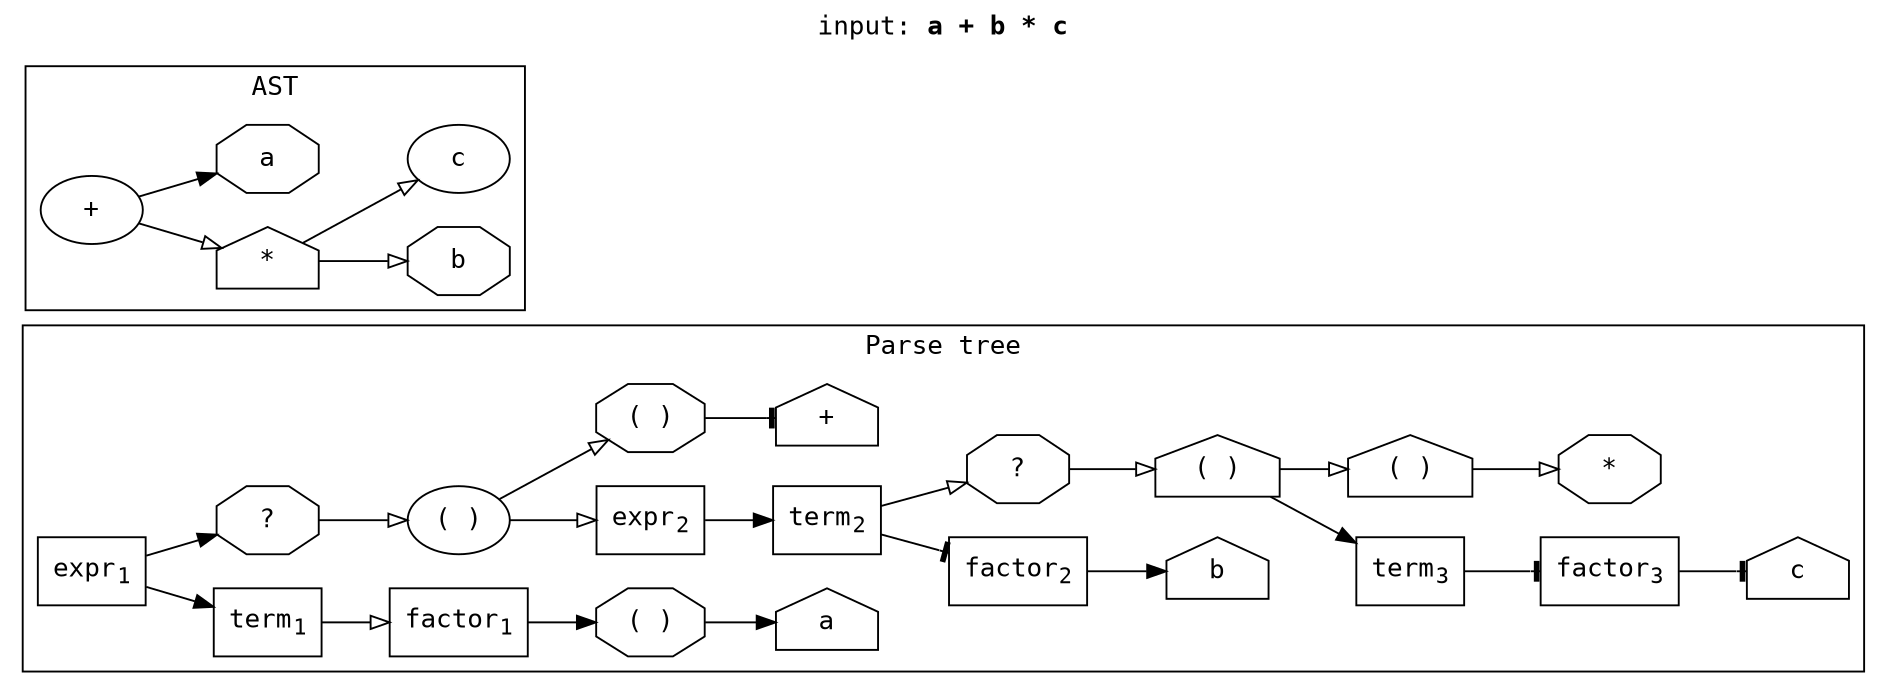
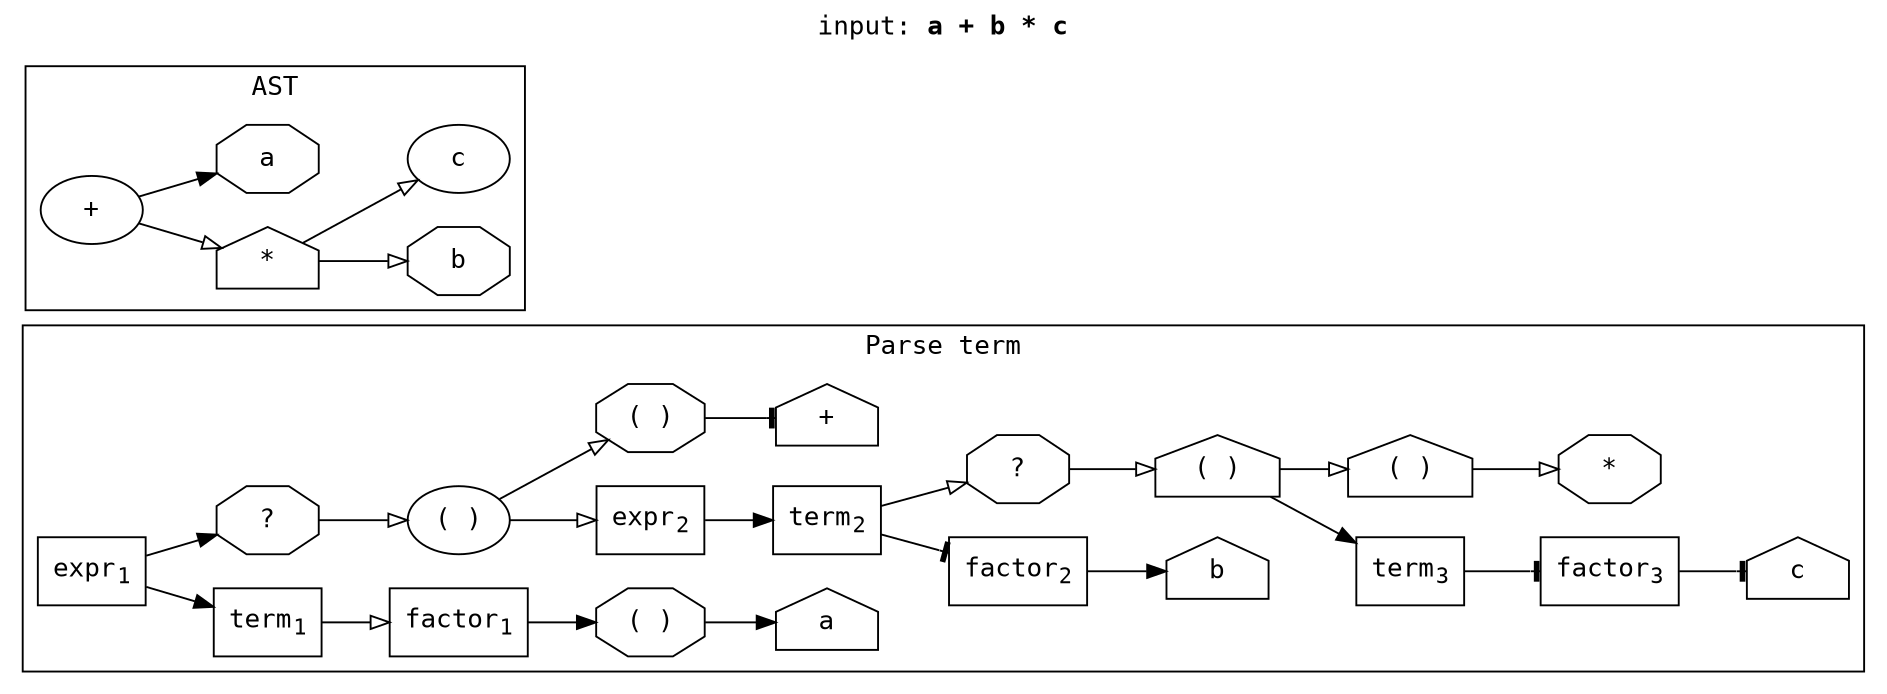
cluster "Parse tree": label "Parse tree" -> "Parse term"
